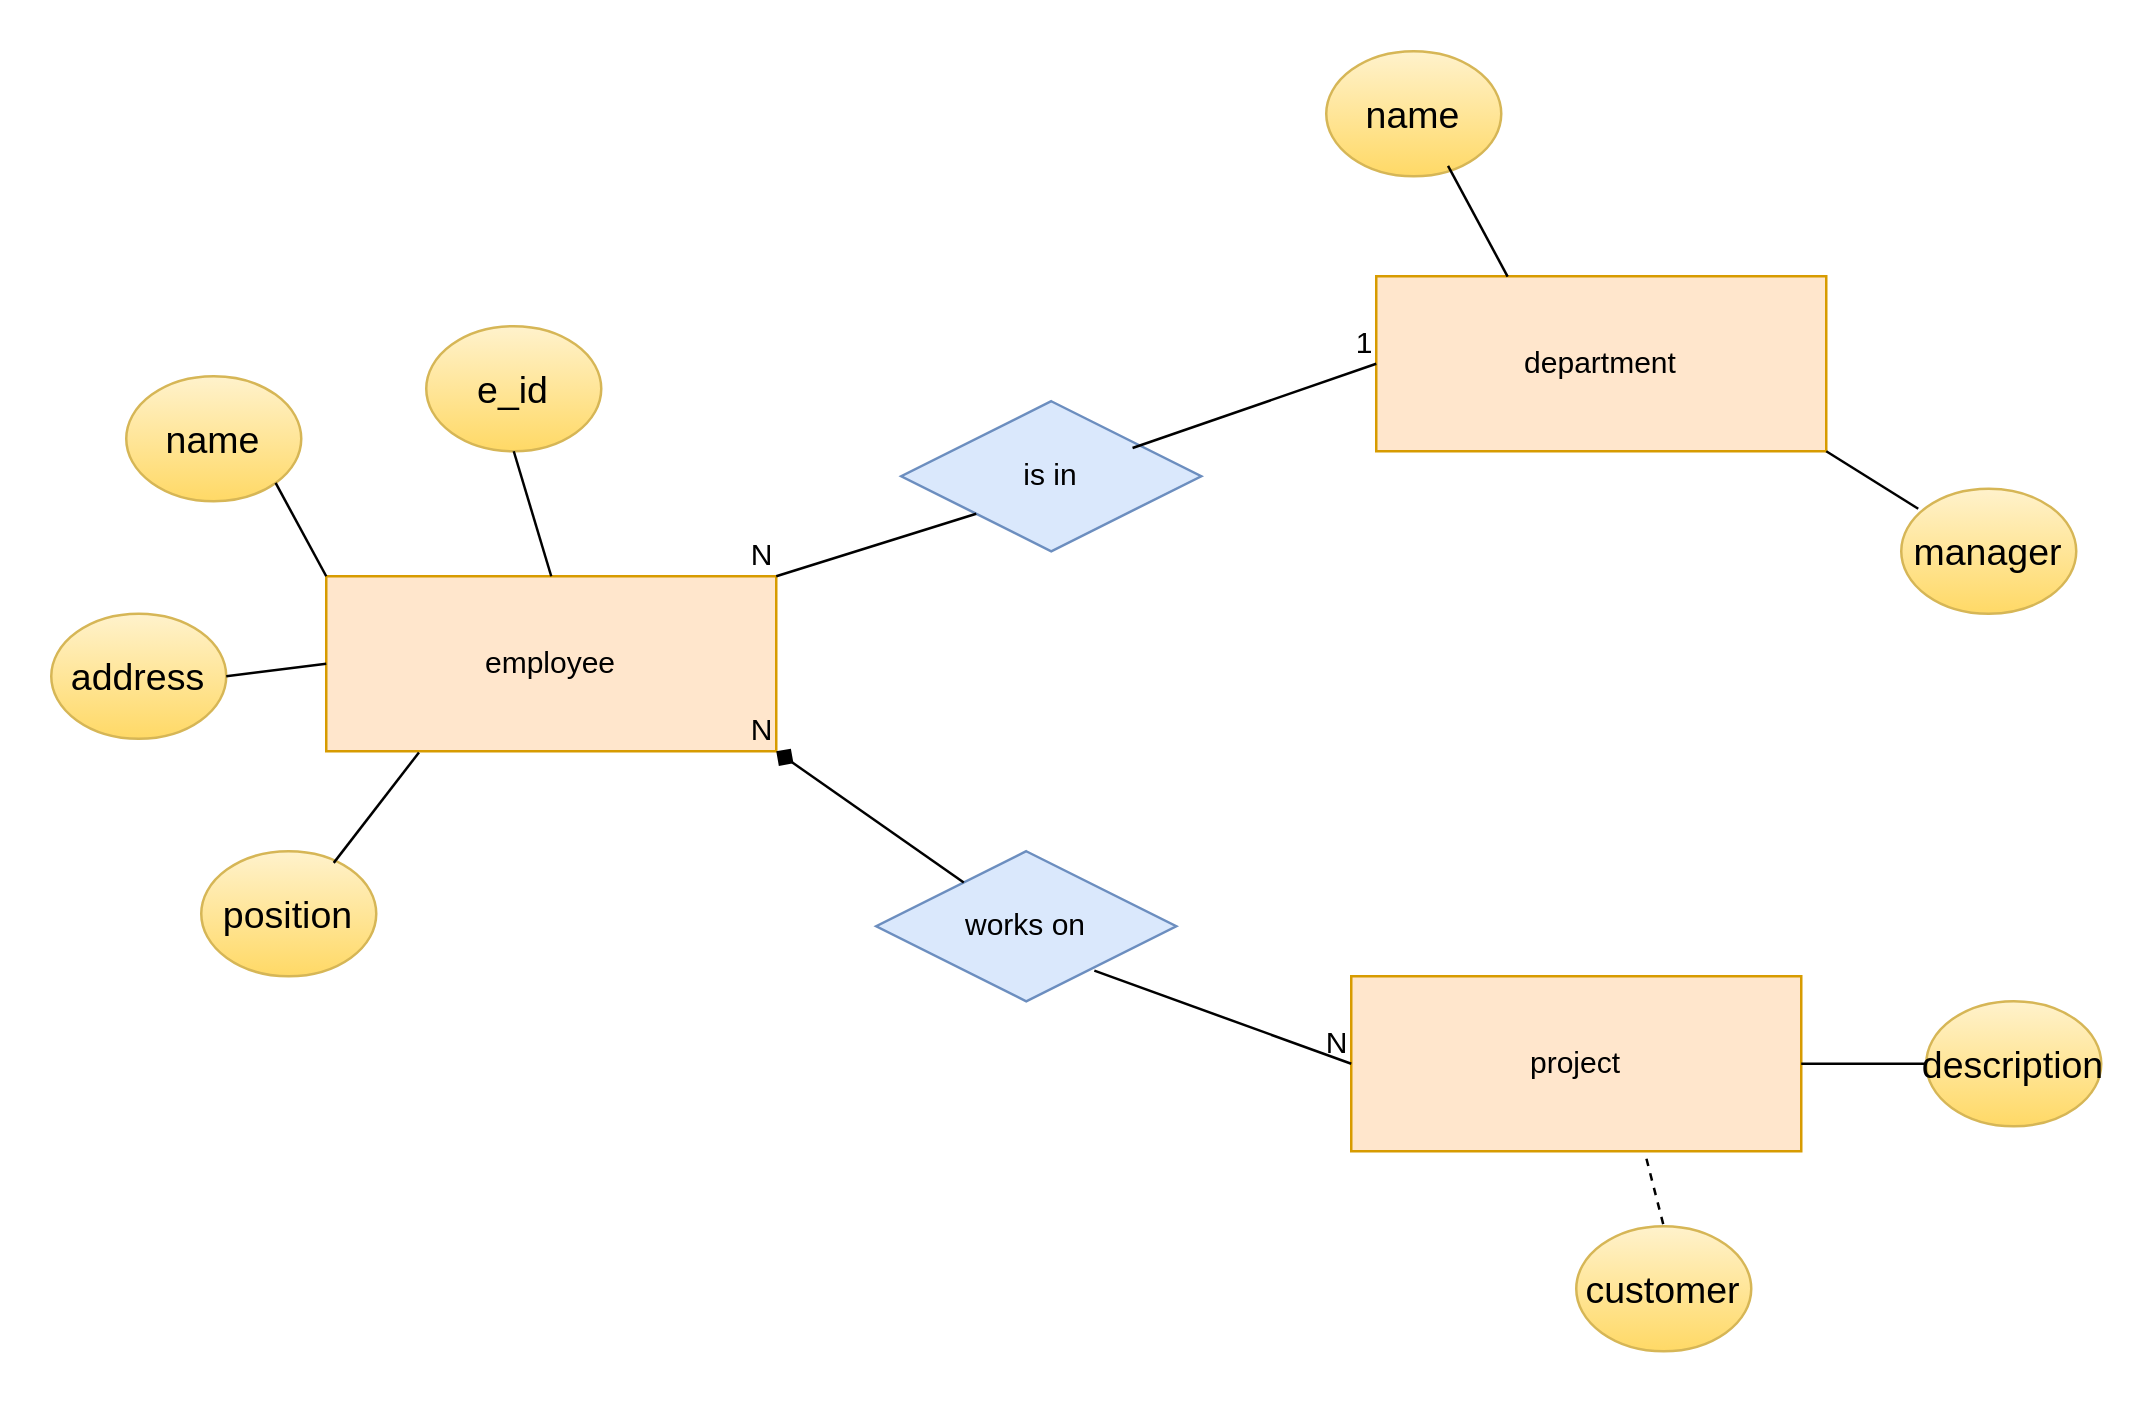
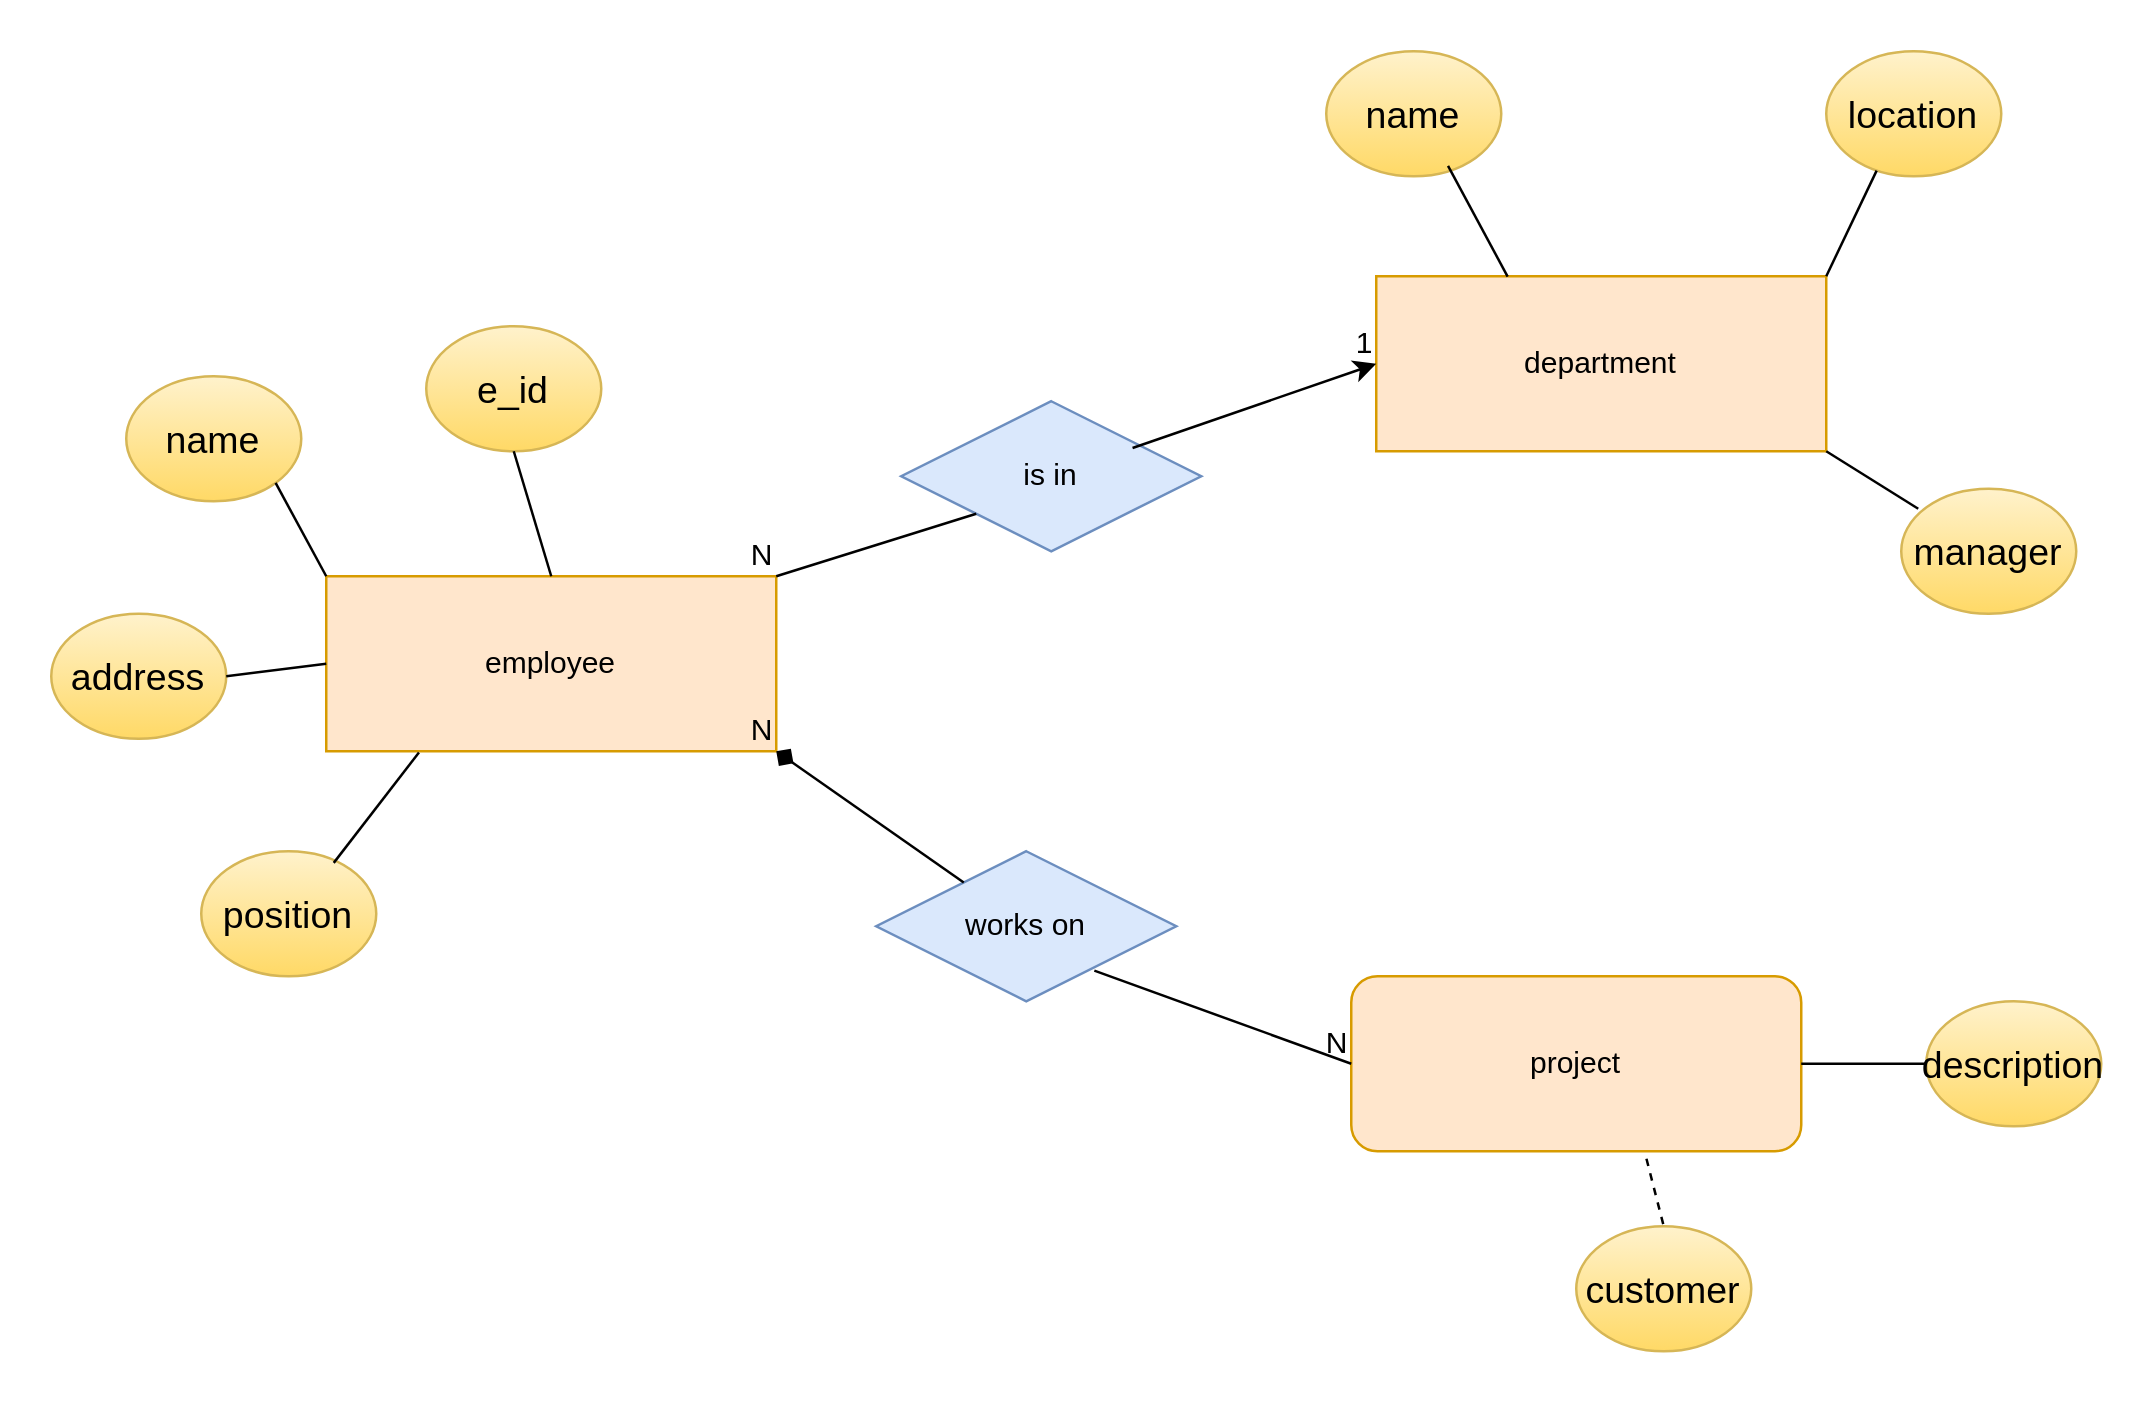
node "location": added
edge "location" -- "department": added
edge "department" -- "is in": arrowhead none -> classic
node "project": shape rectangle -> rounded rectangle
